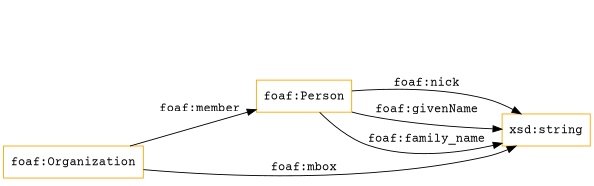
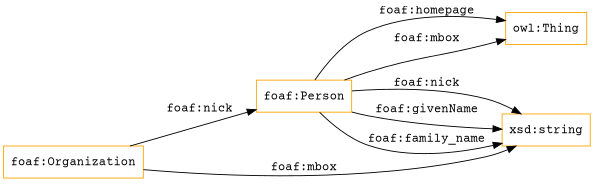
node "owl:Thing": added
edge "foaf:Organization" -> "foaf:Person": label "foaf:member" -> "foaf:nick"
